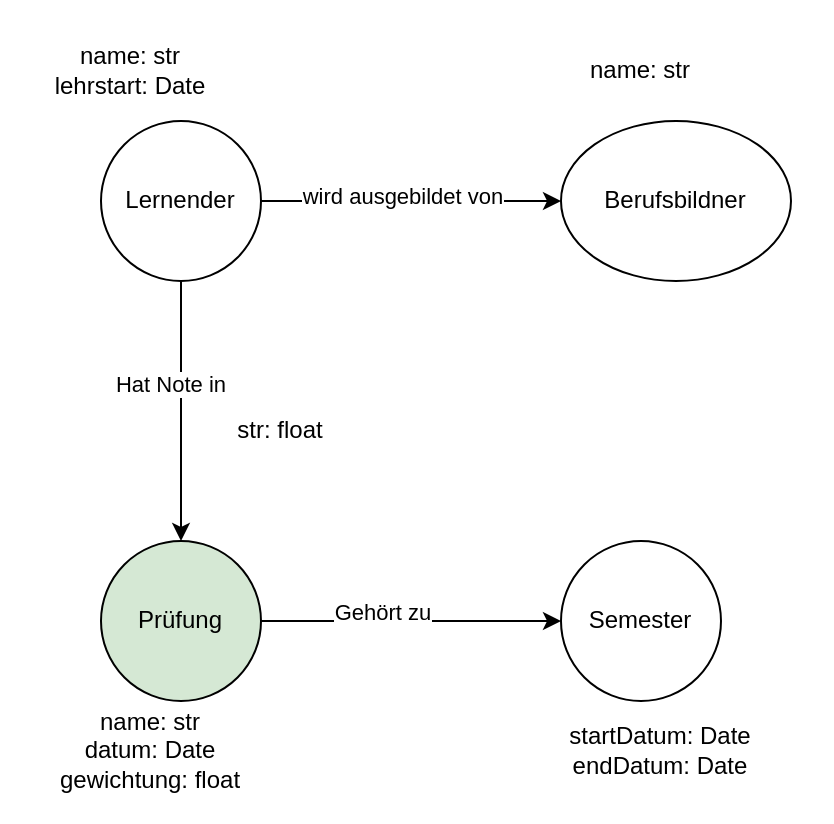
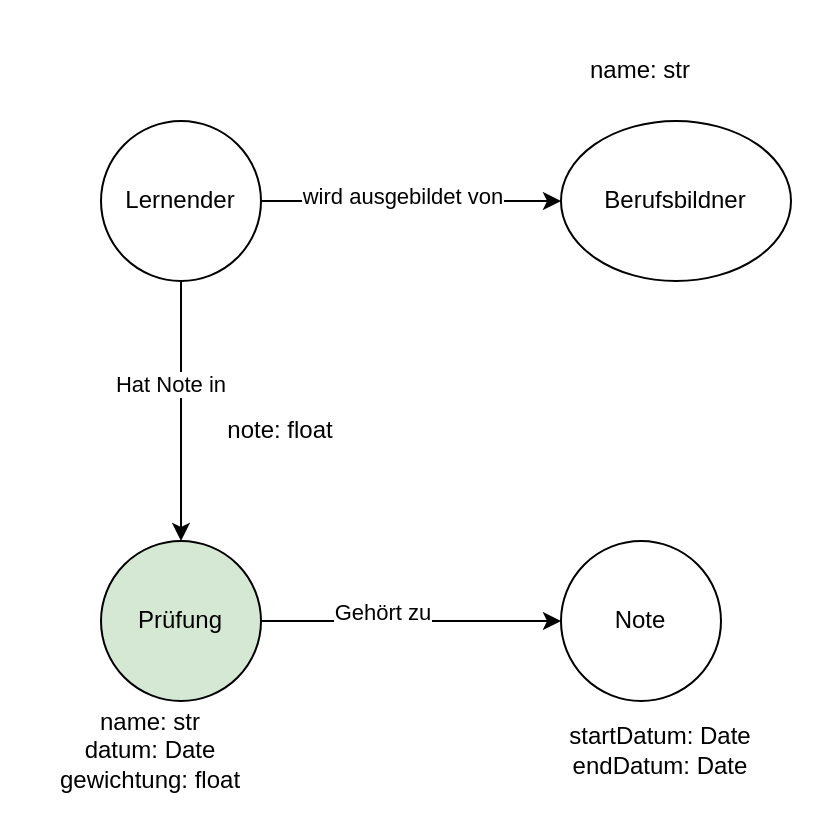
node "name: str lehrstart: Date": removed
node "str: float": label "str: float" -> "note: float"
node "Semester": label "Semester" -> "Note"
